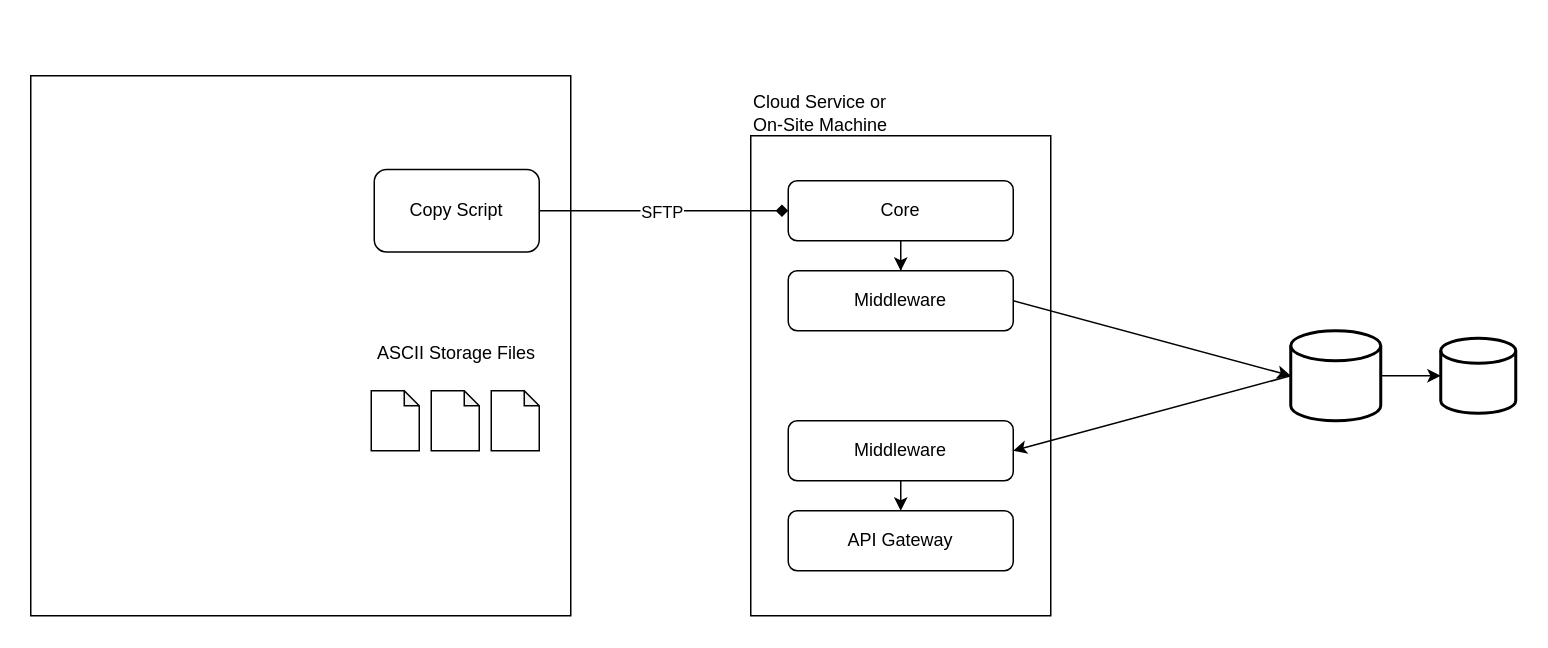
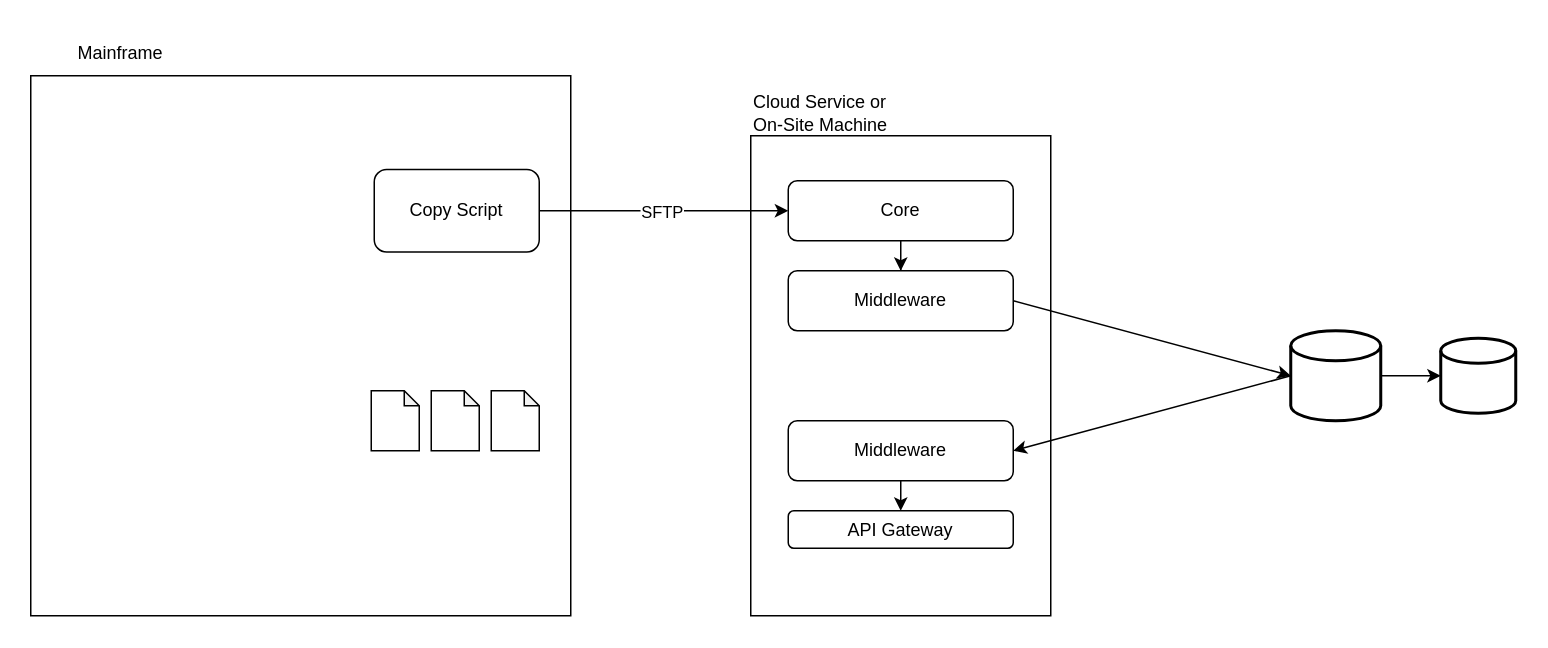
node "Mainframe": added
edge "Copy Script" -> "Core": arrowhead diamond -> classic
node "ASCII Storage Files": removed
node "API Gateway": size 225x60 -> 225x38
